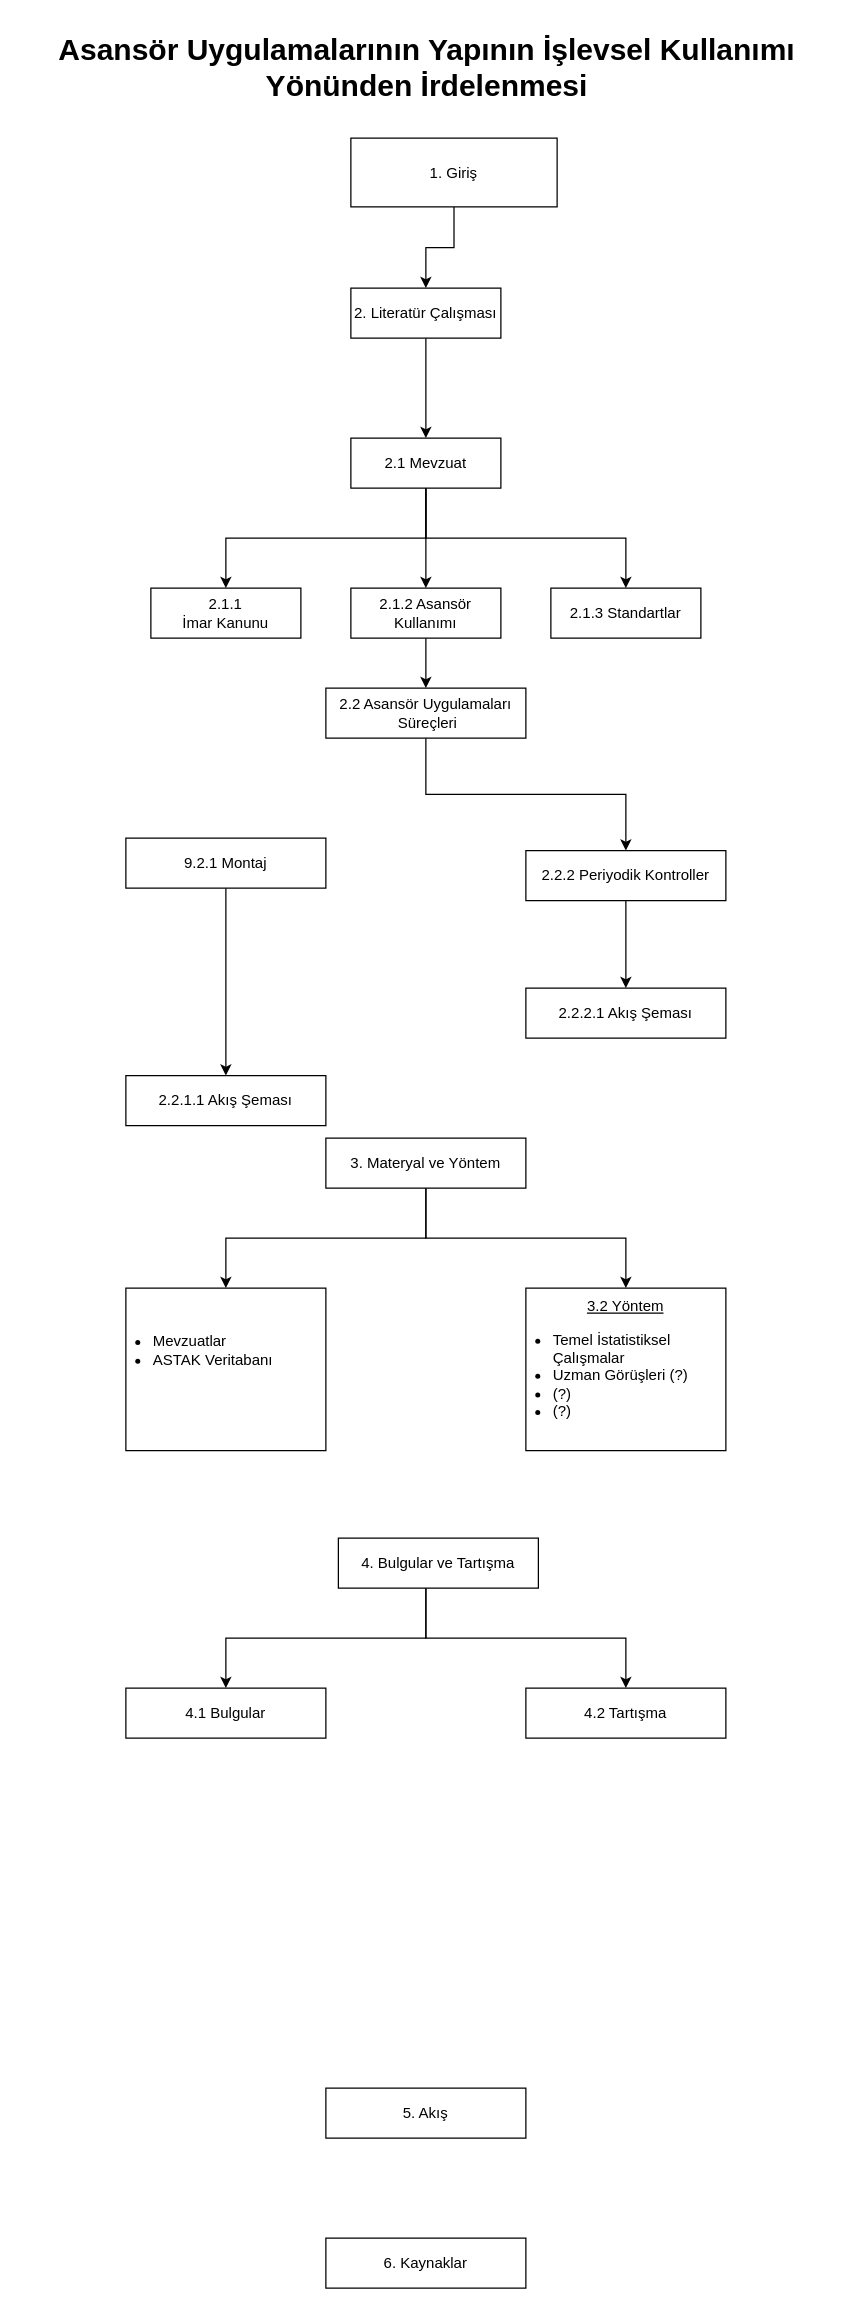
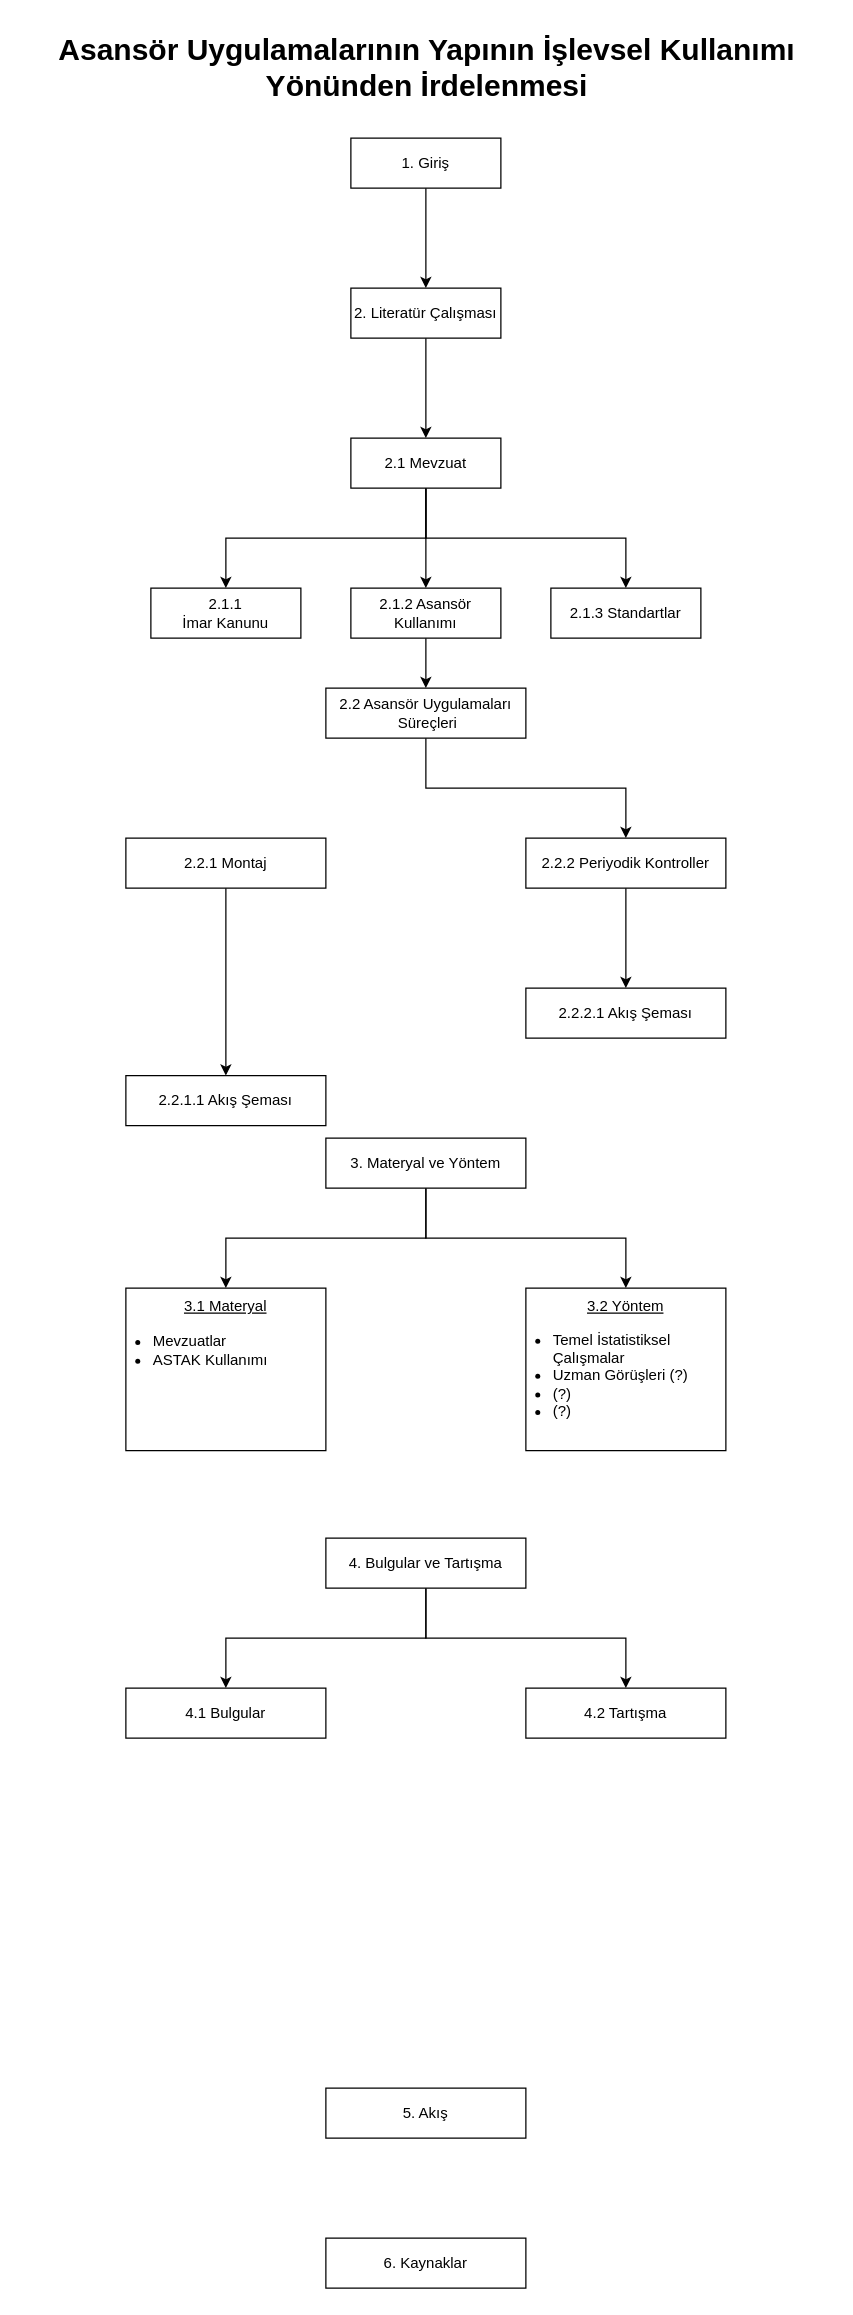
node "1. Giriş": size 206x69 -> 150x50
node "9.2.1 Montaj": label "9.2.1 Montaj" -> "2.2.1 Montaj"
node "2.2.2 Periyodik Kontroller": moved (626, 876) -> (626, 863)
node "3.1 Materyal": added
node "Mevzuatlar ASTAK Veritabanı": label "Mevzuatlar ASTAK Veritabanı" -> "Mevzuatlar ASTAK Kullanımı"
node "4. Bulgular ve Tartışma": moved (438, 1563) -> (426, 1563)
